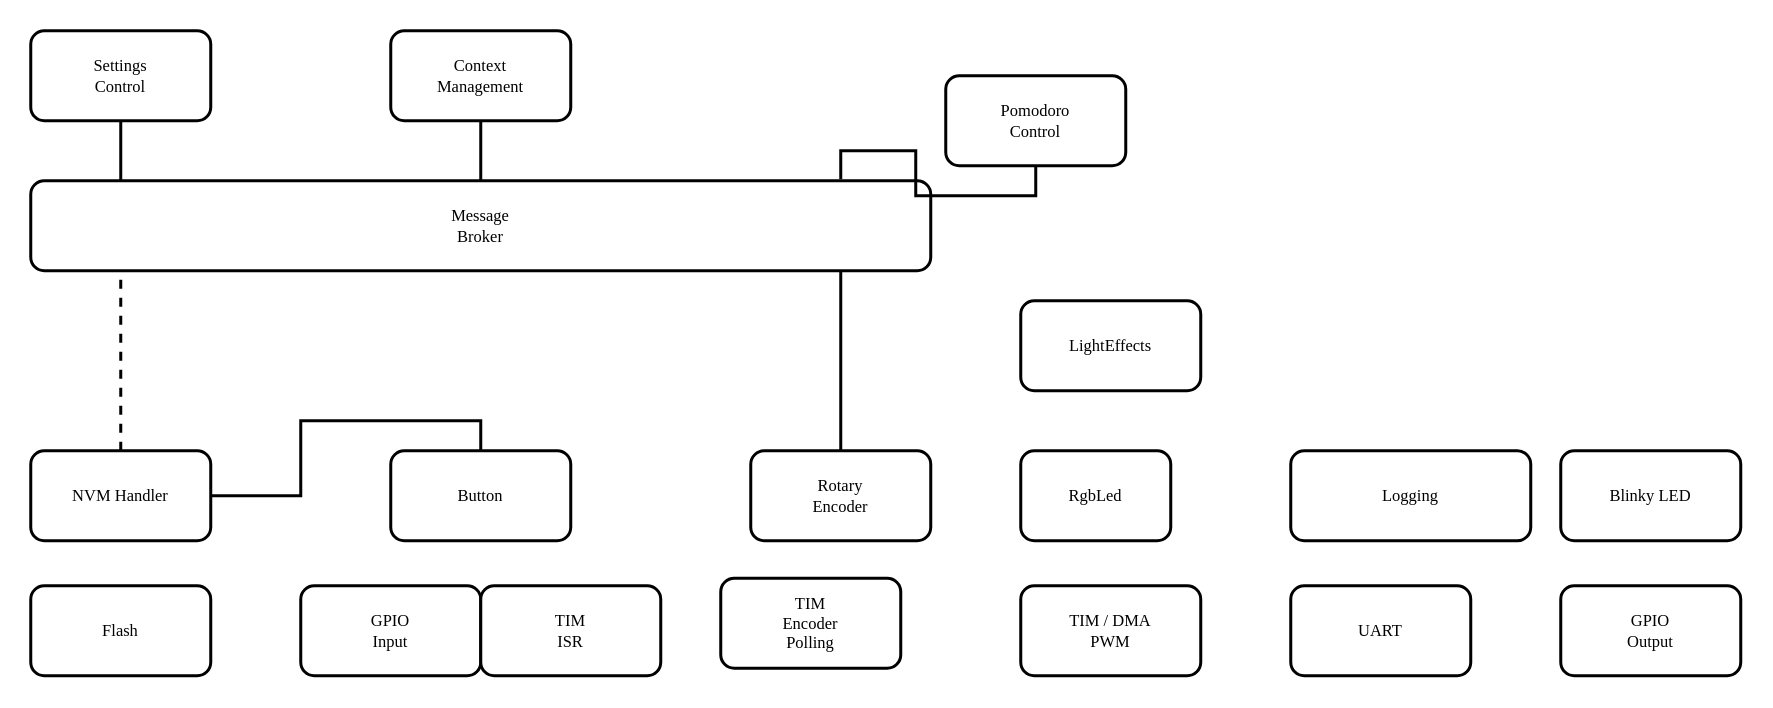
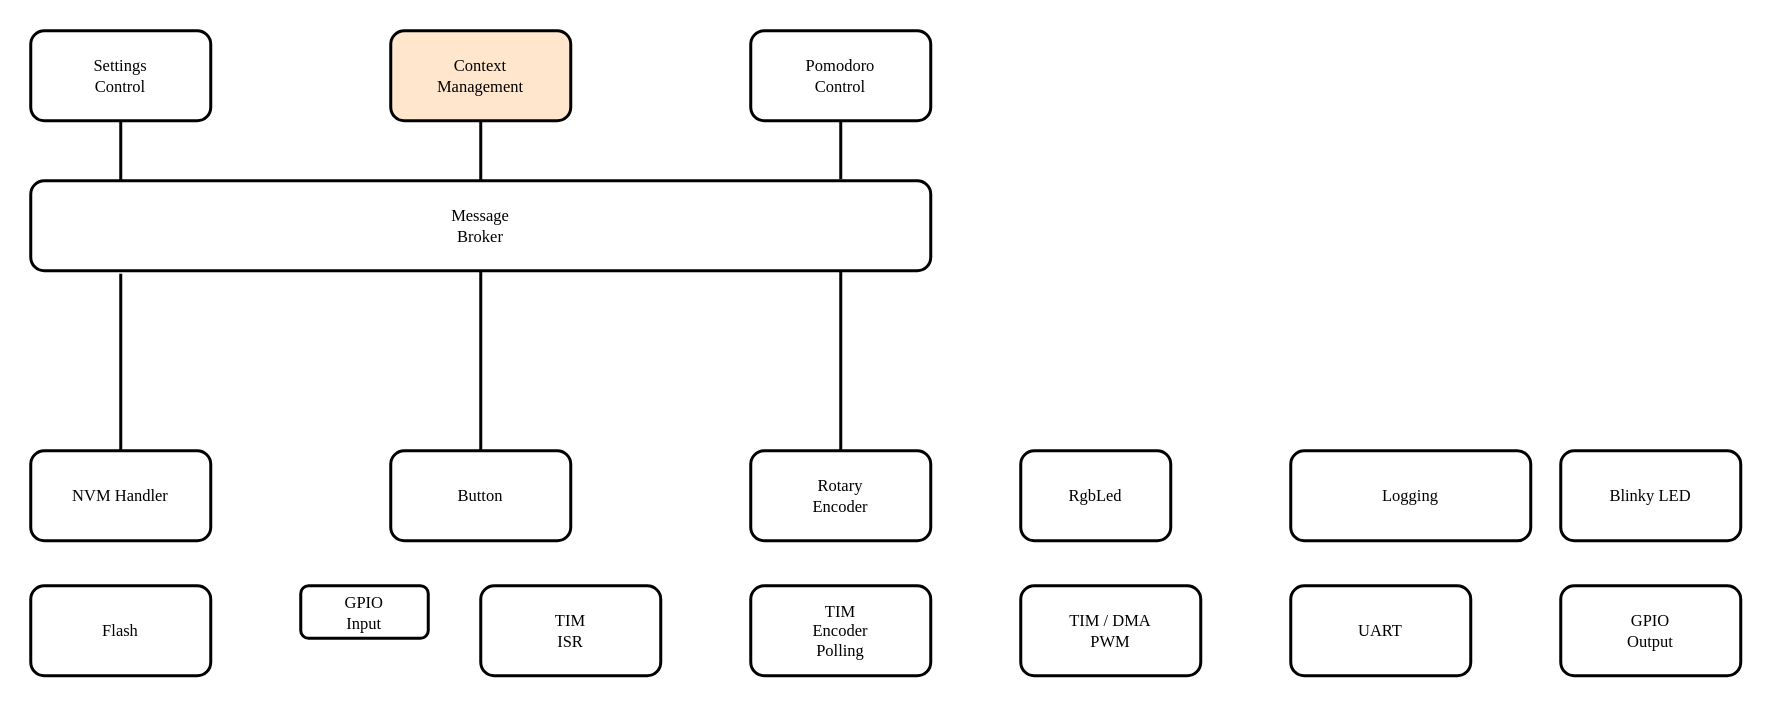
node "Context Management": fillcolor #ffffff -> #ffe6cc
node "Pomodoro Control": moved (1036, 121) -> (841, 76)
node "LightEffects": removed
edge "Message Broker" -- "NVM Handler": style dashed -> solid
edge "NVM Handler" -- "Button": now "Message Broker" -- "Button"
node "TIM Encoder Polling": moved (811, 623) -> (841, 631)
node "GPIO Input": size 180x90 -> 128x53
